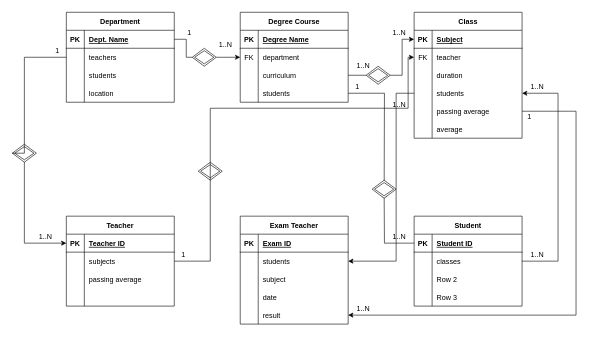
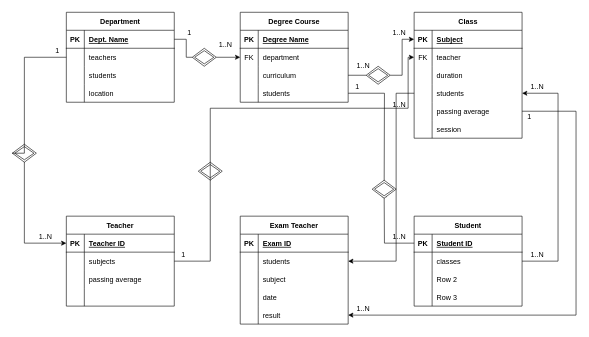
node "average": label "average" -> "session"
